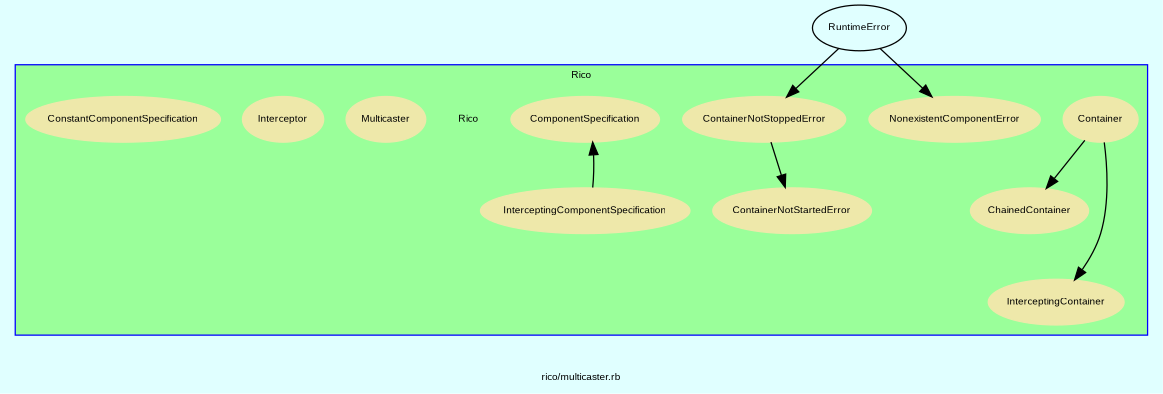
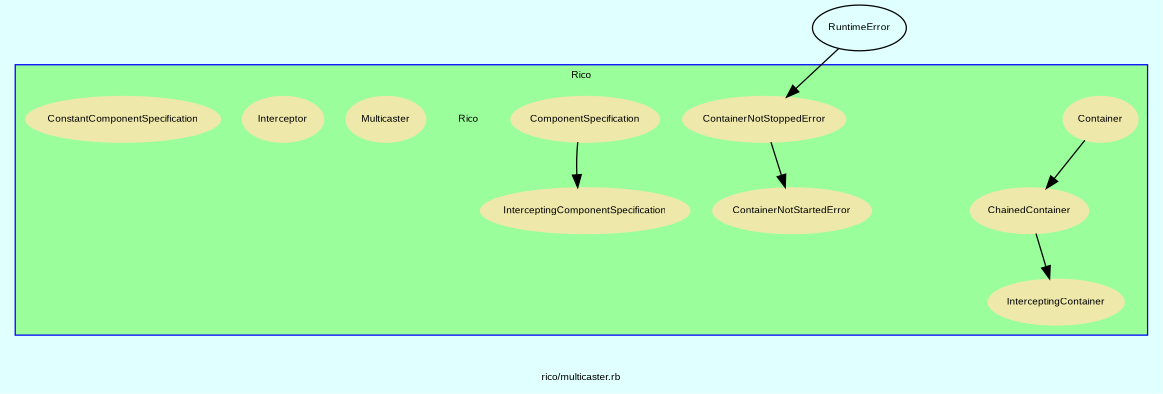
node "NonexistentComponentError": removed
edge "InterceptingComponentSpecification" -> "ComponentSpecification": reversed
edge "Container" -> "InterceptingContainer": now "ChainedContainer" -> "InterceptingContainer"
